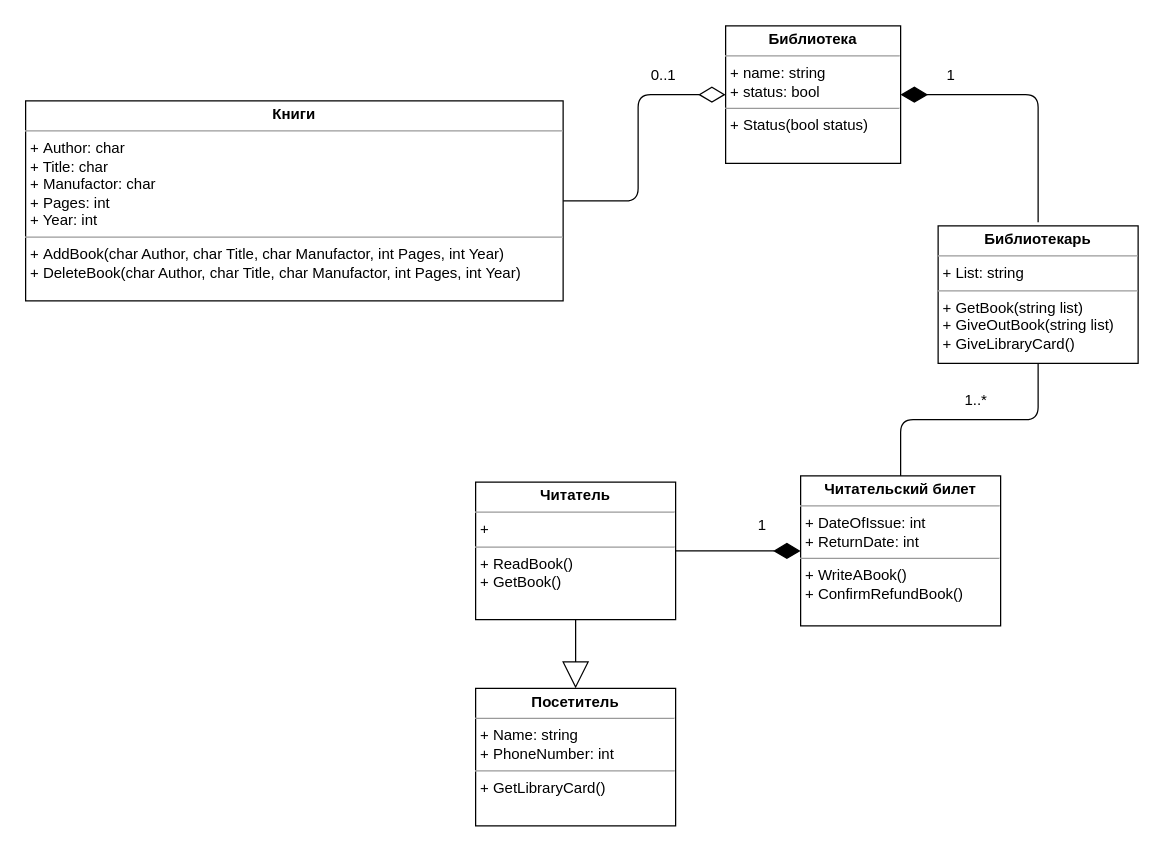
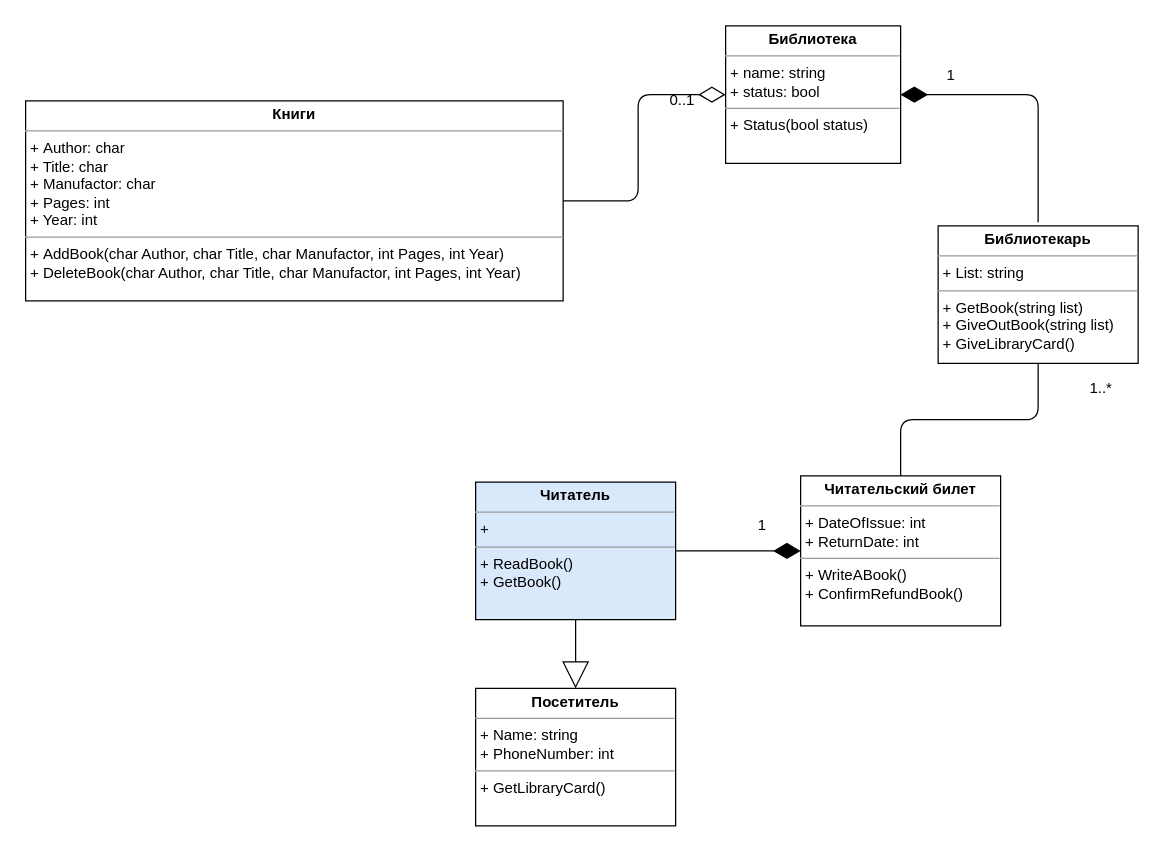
node "0..1": moved (663, 76) -> (682, 101)
node "1..*": moved (976, 401) -> (1101, 388)
node "Читатель + + ReadBook() + GetBook()": fillcolor #ffffff -> #dae8fc
